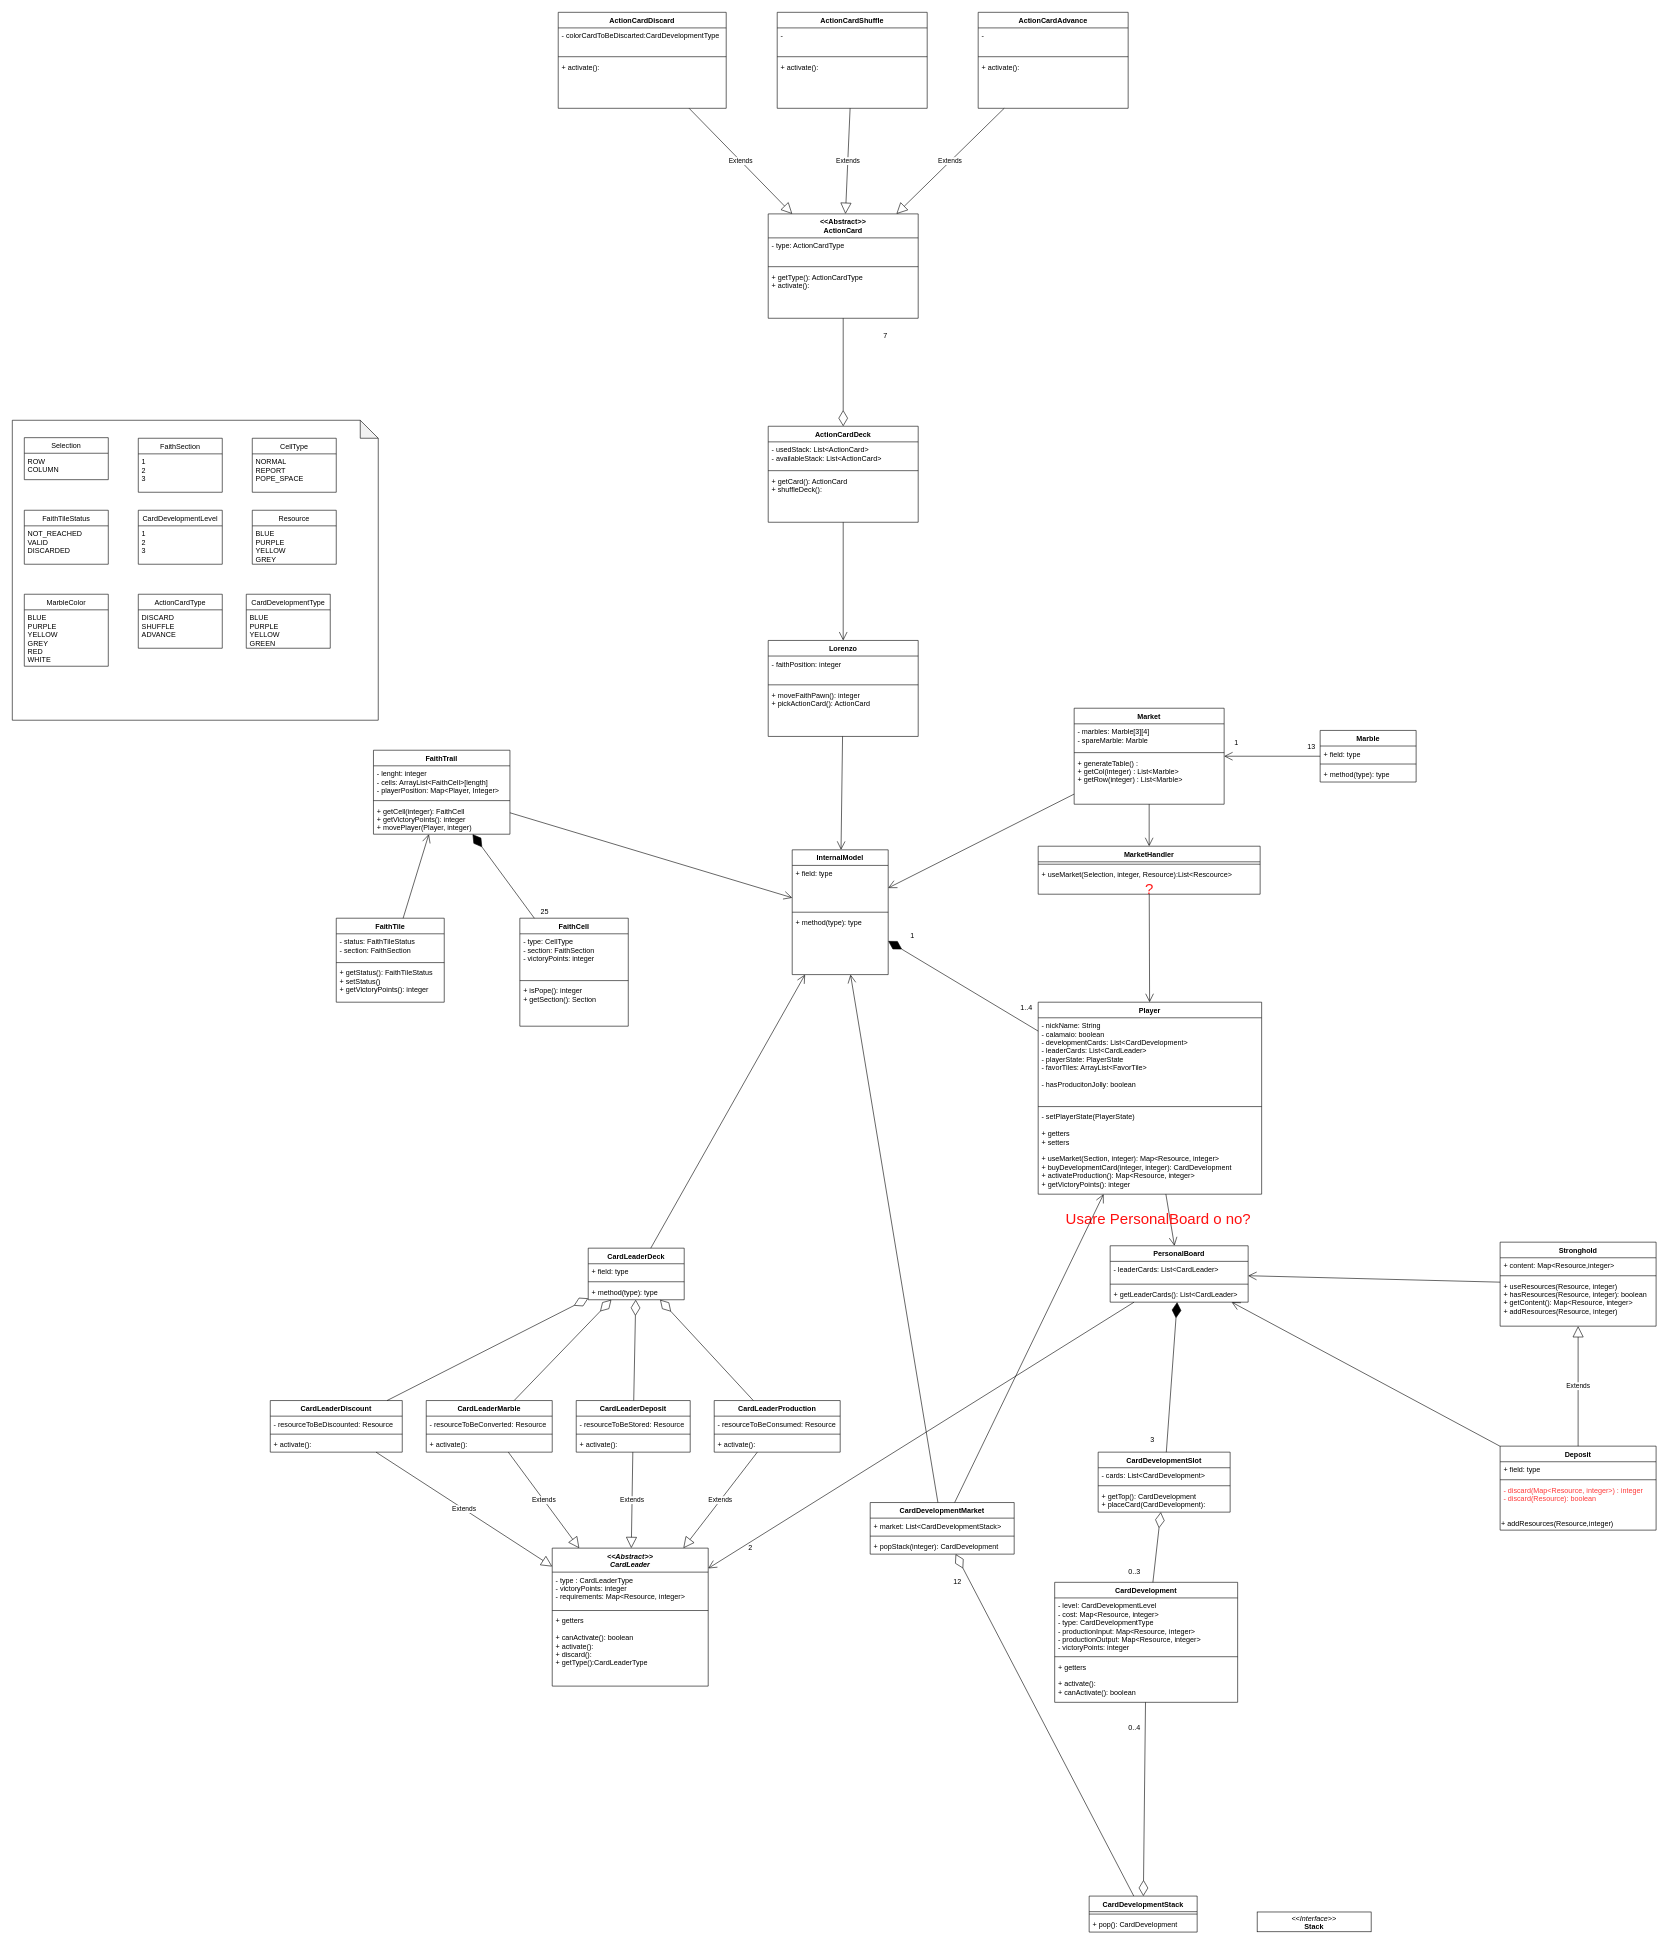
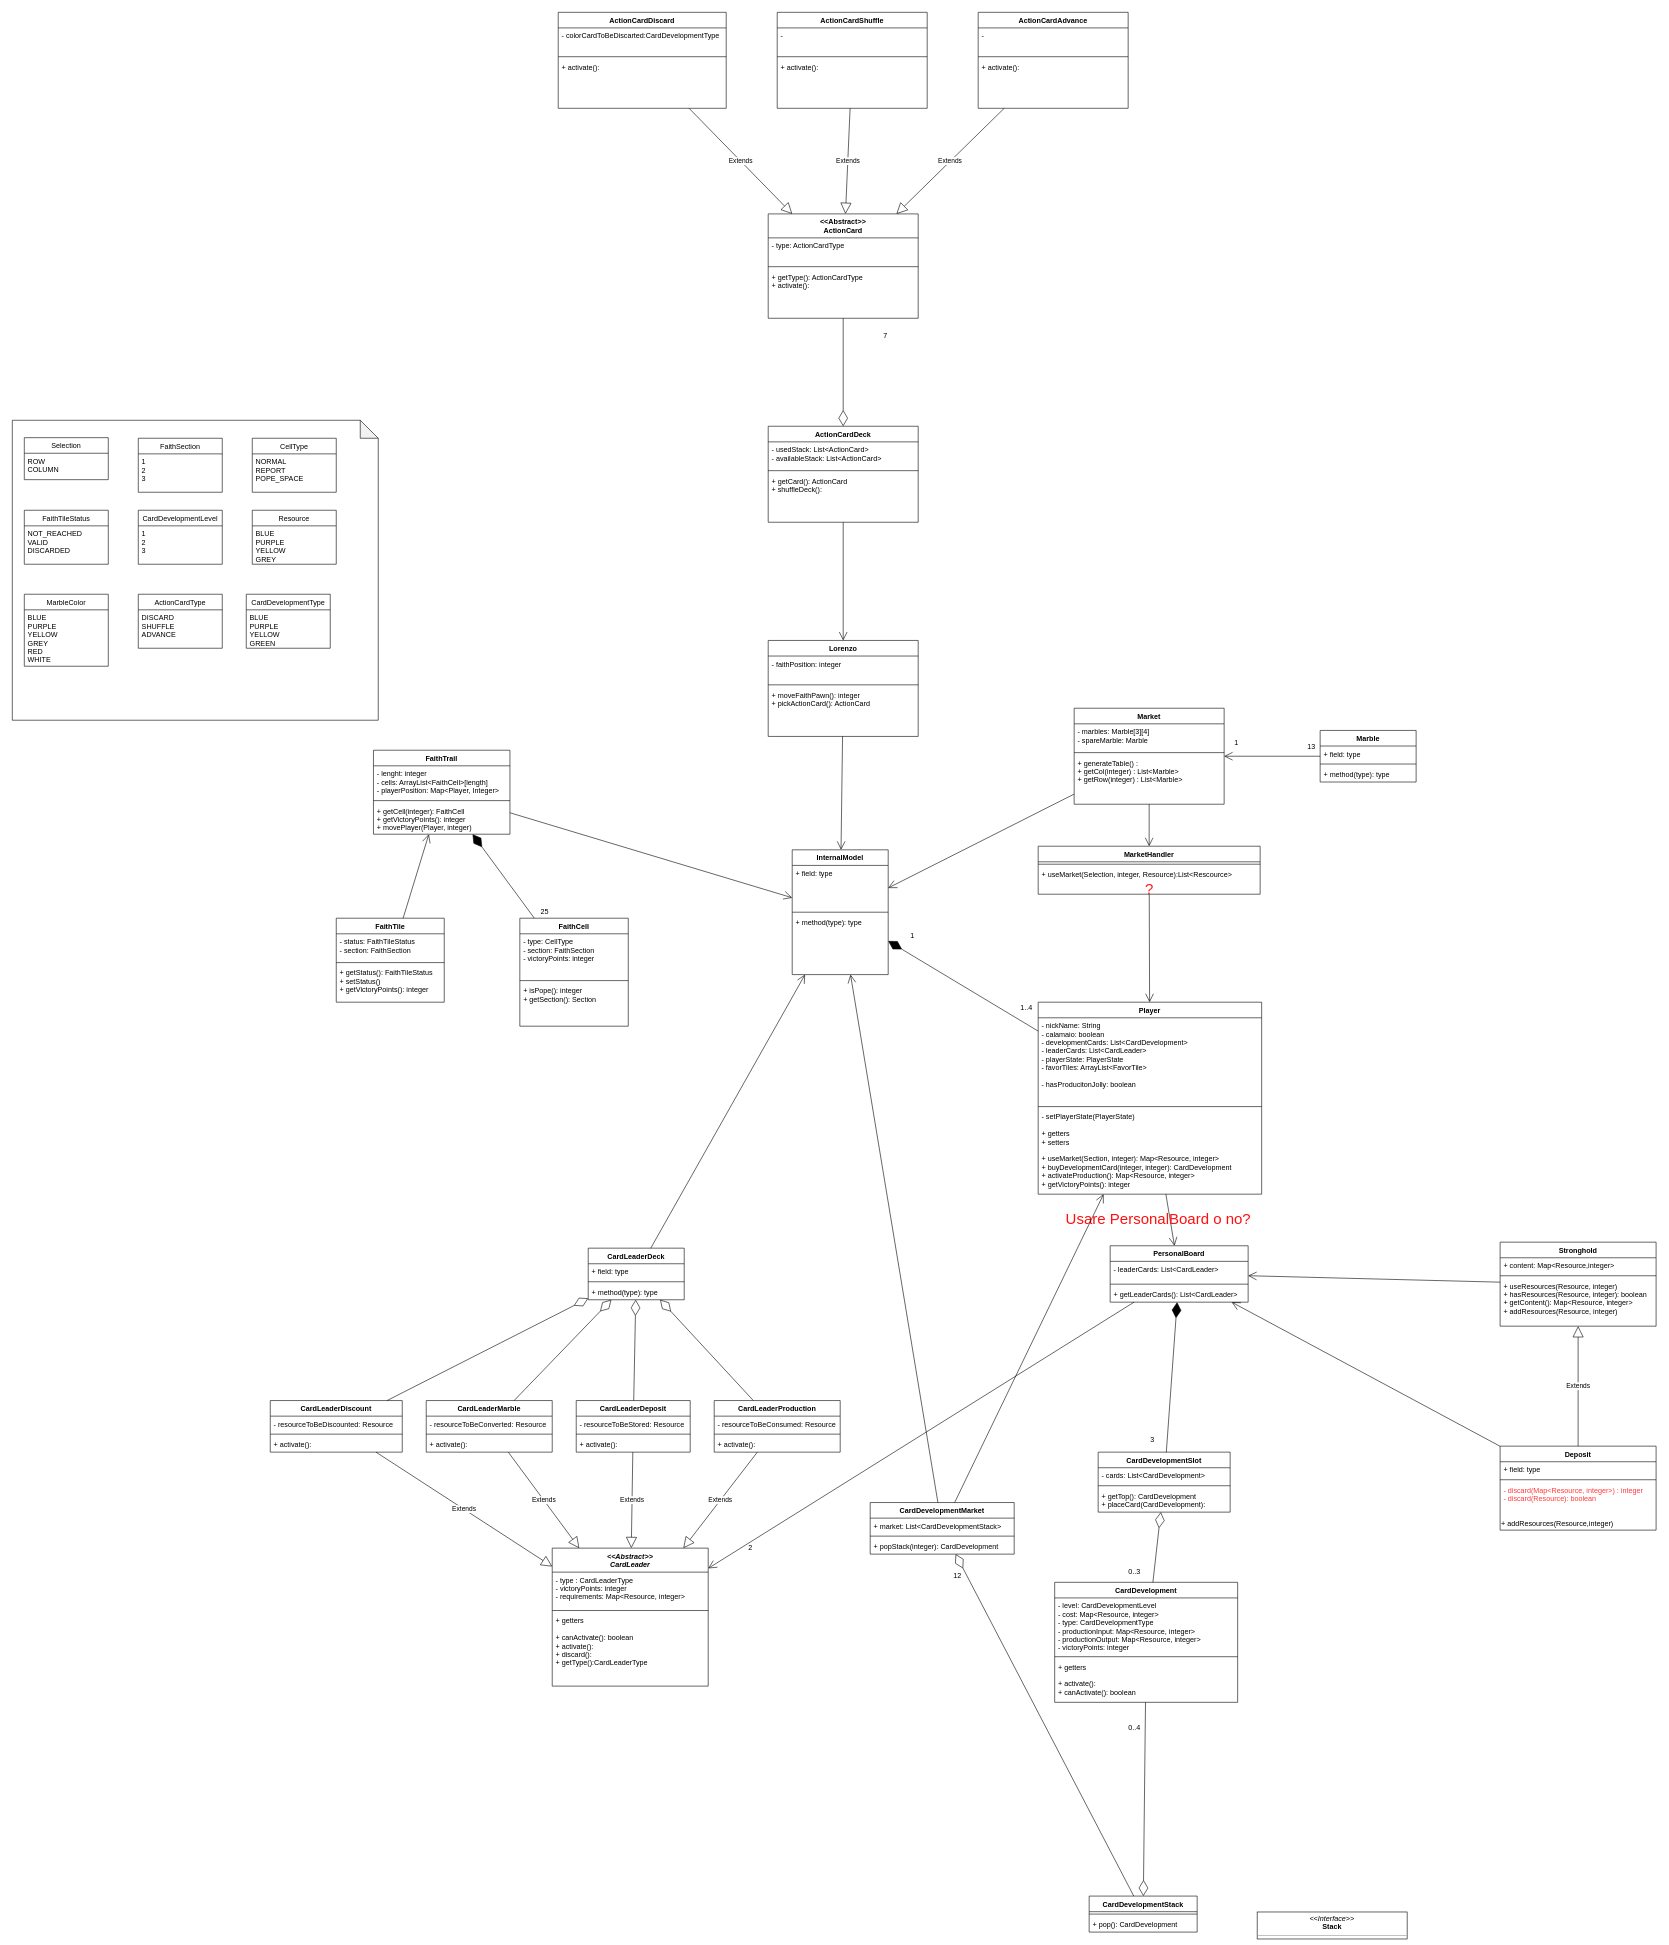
node "12": moved (957, 1583) -> (957, 1577)
node "<<Interface>> Stack": size 114x20 -> 150x27
